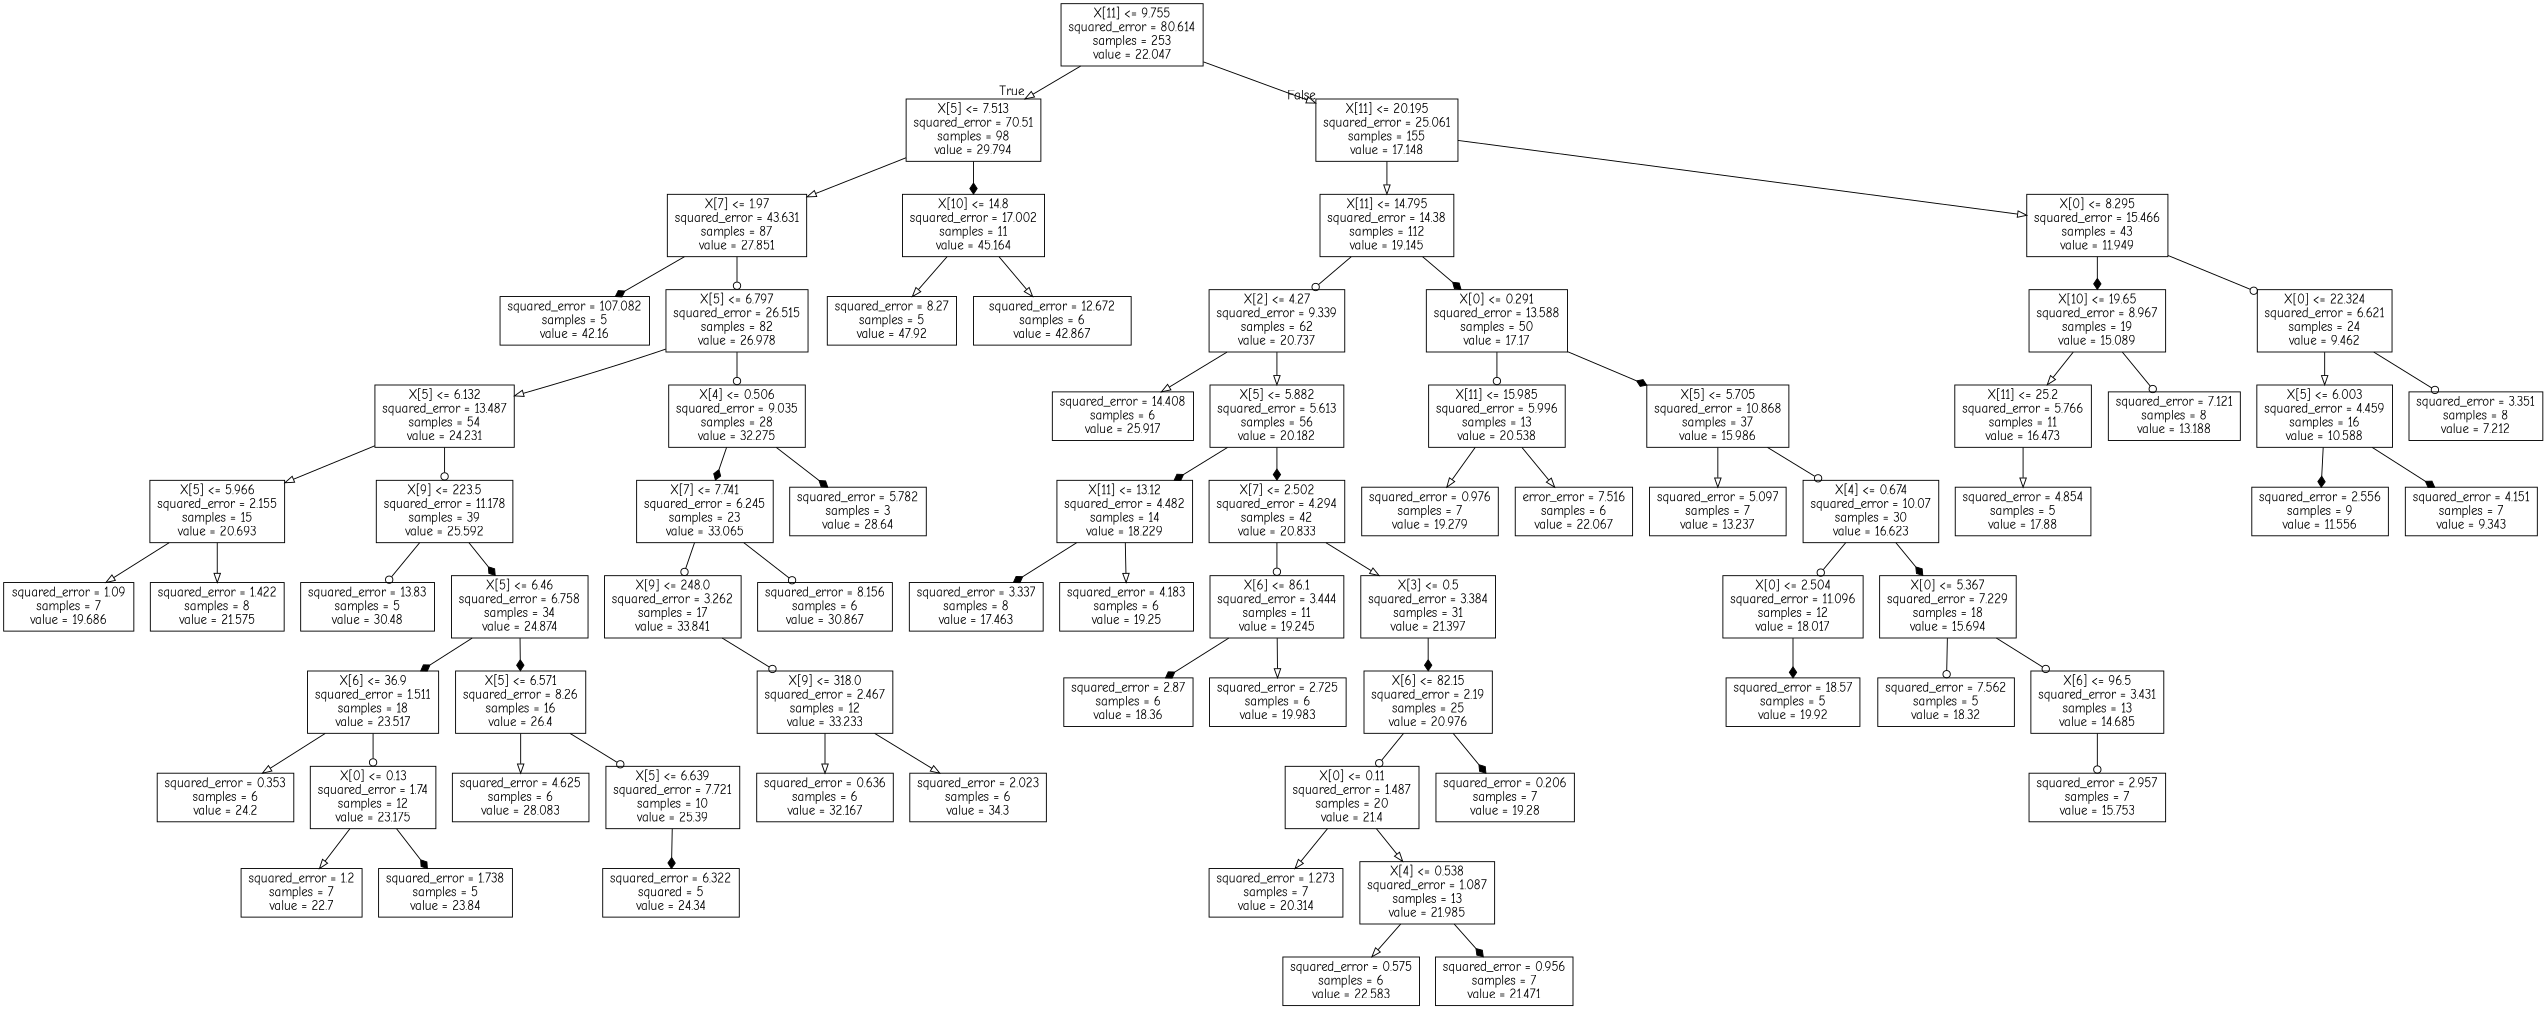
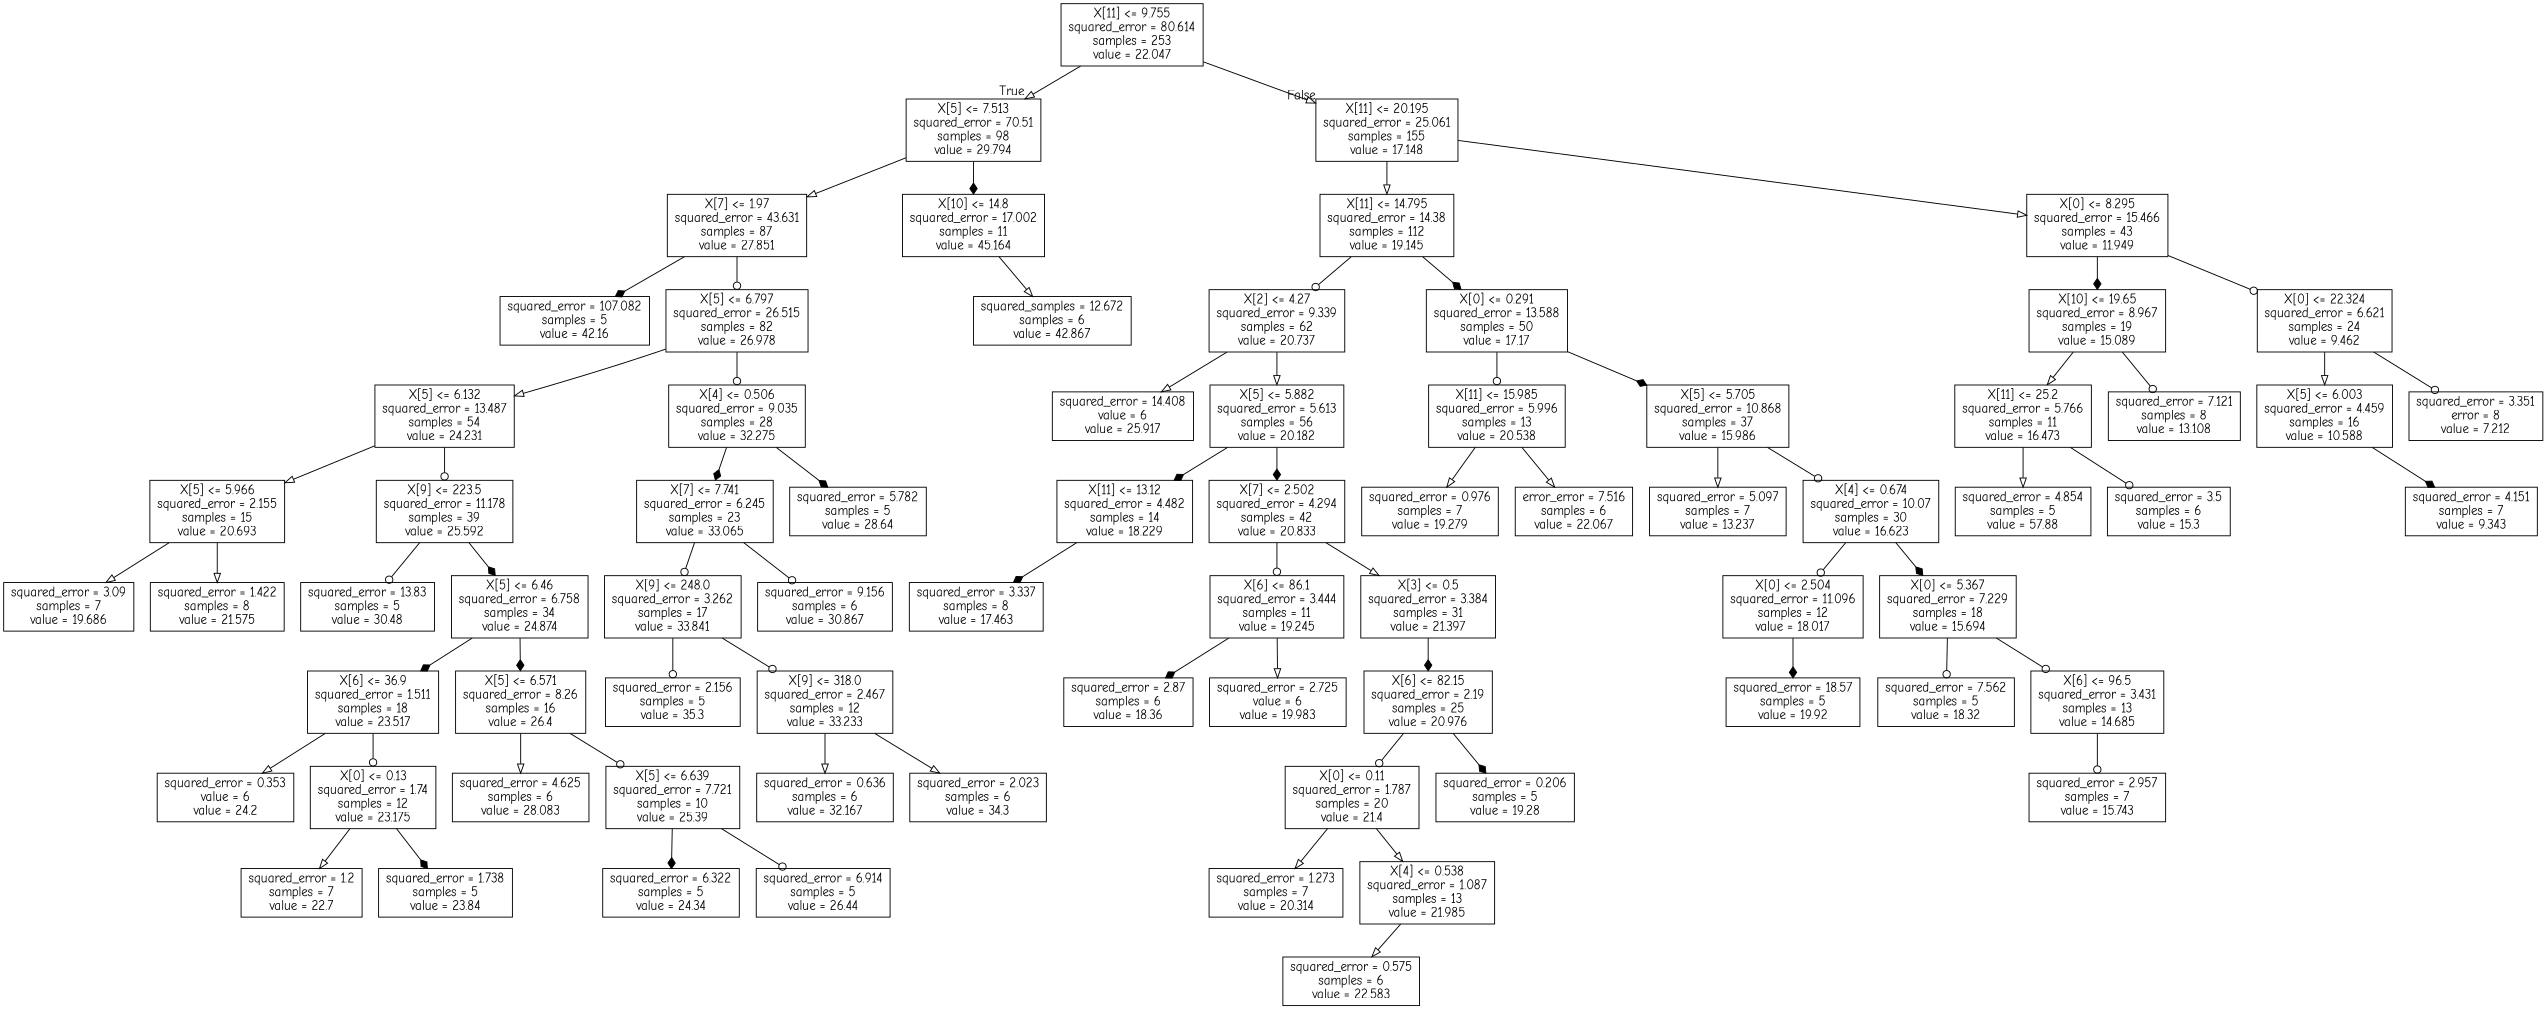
node "squared_error = 8.27 samples = 5 value = 47.92": removed
node "squared_error = 12.672 samples = 6 value = 42.867": label "squared_error = 12.672 samples = 6 value = 42.867" -> "squared_samples = 12.672 samples = 6 value = 42.867"
node "squared_error = 14.408 samples = 6 value = 25.917": label "squared_error = 14.408 samples = 6 value = 25.917" -> "squared_error = 14.408 value = 6 value = 25.917"
node "squared_error = 7.121 samples = 8 value = 13.188": label "squared_error = 7.121 samples = 8 value = 13.188" -> "squared_error = 7.121 samples = 8 value = 13.108"
node "squared_error = 3.351 samples = 8 value = 7.212": label "squared_error = 3.351 samples = 8 value = 7.212" -> "squared_error = 3.351 error = 8 value = 7.212"
node "squared_error = 5.782 samples = 3 value = 28.64": label "squared_error = 5.782 samples = 3 value = 28.64" -> "squared_error = 5.782 samples = 5 value = 28.64"
node "squared_error = 4.854 samples = 5 value = 17.88": label "squared_error = 4.854 samples = 5 value = 17.88" -> "squared_error = 4.854 samples = 5 value = 57.88"
node "squared_error = 3.5 samples = 6 value = 15.3": added
node "squared_error = 2.556 samples = 9 value = 11.556": removed
node "squared_error = 1.09 samples = 7 value = 19.686": label "squared_error = 1.09 samples = 7 value = 19.686" -> "squared_error = 3.09 samples = 7 value = 19.686"
node "squared_error = 8.156 samples = 6 value = 30.867": label "squared_error = 8.156 samples = 6 value = 30.867" -> "squared_error = 9.156 samples = 6 value = 30.867"
node "squared_error = 4.183 samples = 6 value = 19.25": removed
node "squared_error = 2.156 samples = 5 value = 35.3": added
node "squared_error = 2.725 samples = 6 value = 19.983": label "squared_error = 2.725 samples = 6 value = 19.983" -> "squared_error = 2.725 value = 6 value = 19.983"
node "squared_error = 0.353 samples = 6 value = 24.2": label "squared_error = 0.353 samples = 6 value = 24.2" -> "squared_error = 0.353 value = 6 value = 24.2"
node "X[0] <= 0.11 squared_error = 1.487 samples = 20 value = 21.4": label "X[0] <= 0.11 squared_error = 1.487 samples = 20 value = 21.4" -> "X[0] <= 0.11 squared_error = 1.787 samples = 20 value = 21.4"
node "squared_error = 0.206 samples = 7 value = 19.28": label "squared_error = 0.206 samples = 7 value = 19.28" -> "squared_error = 0.206 samples = 5 value = 19.28"
node "squared_error = 2.957 samples = 7 value = 15.753": label "squared_error = 2.957 samples = 7 value = 15.753" -> "squared_error = 2.957 samples = 7 value = 15.743"
node "squared_error = 6.322 squared = 5 value = 24.34": label "squared_error = 6.322 squared = 5 value = 24.34" -> "squared_error = 6.322 samples = 5 value = 24.34"
node "squared_error = 6.914 samples = 5 value = 26.44": added
node "squared_error = 0.956 samples = 7 value = 21.471": removed
